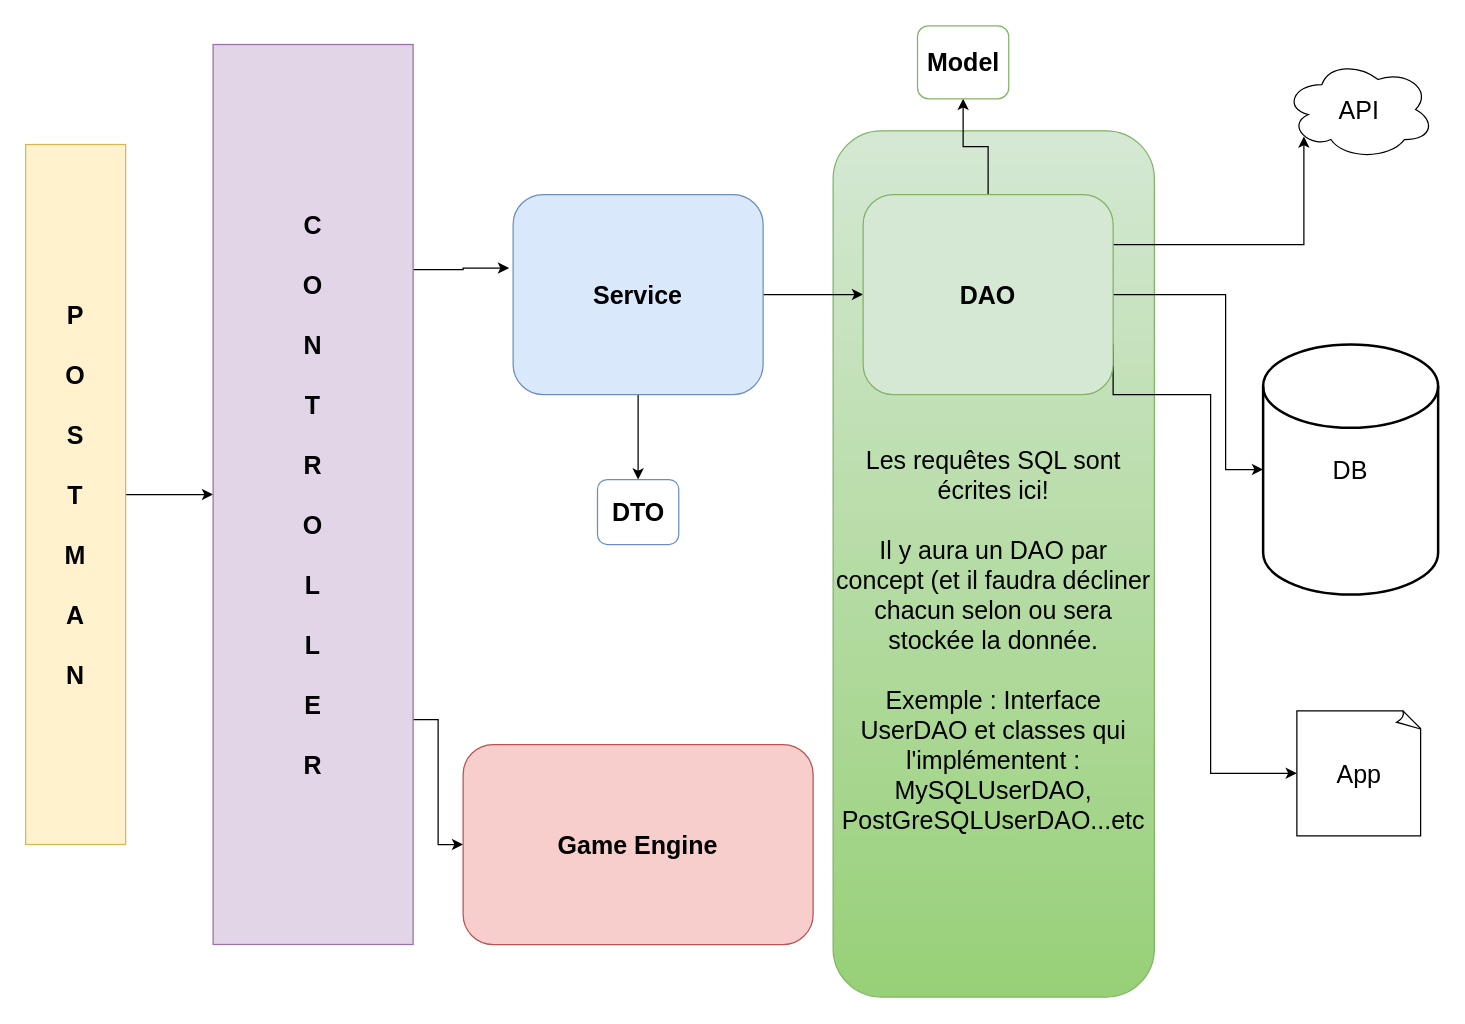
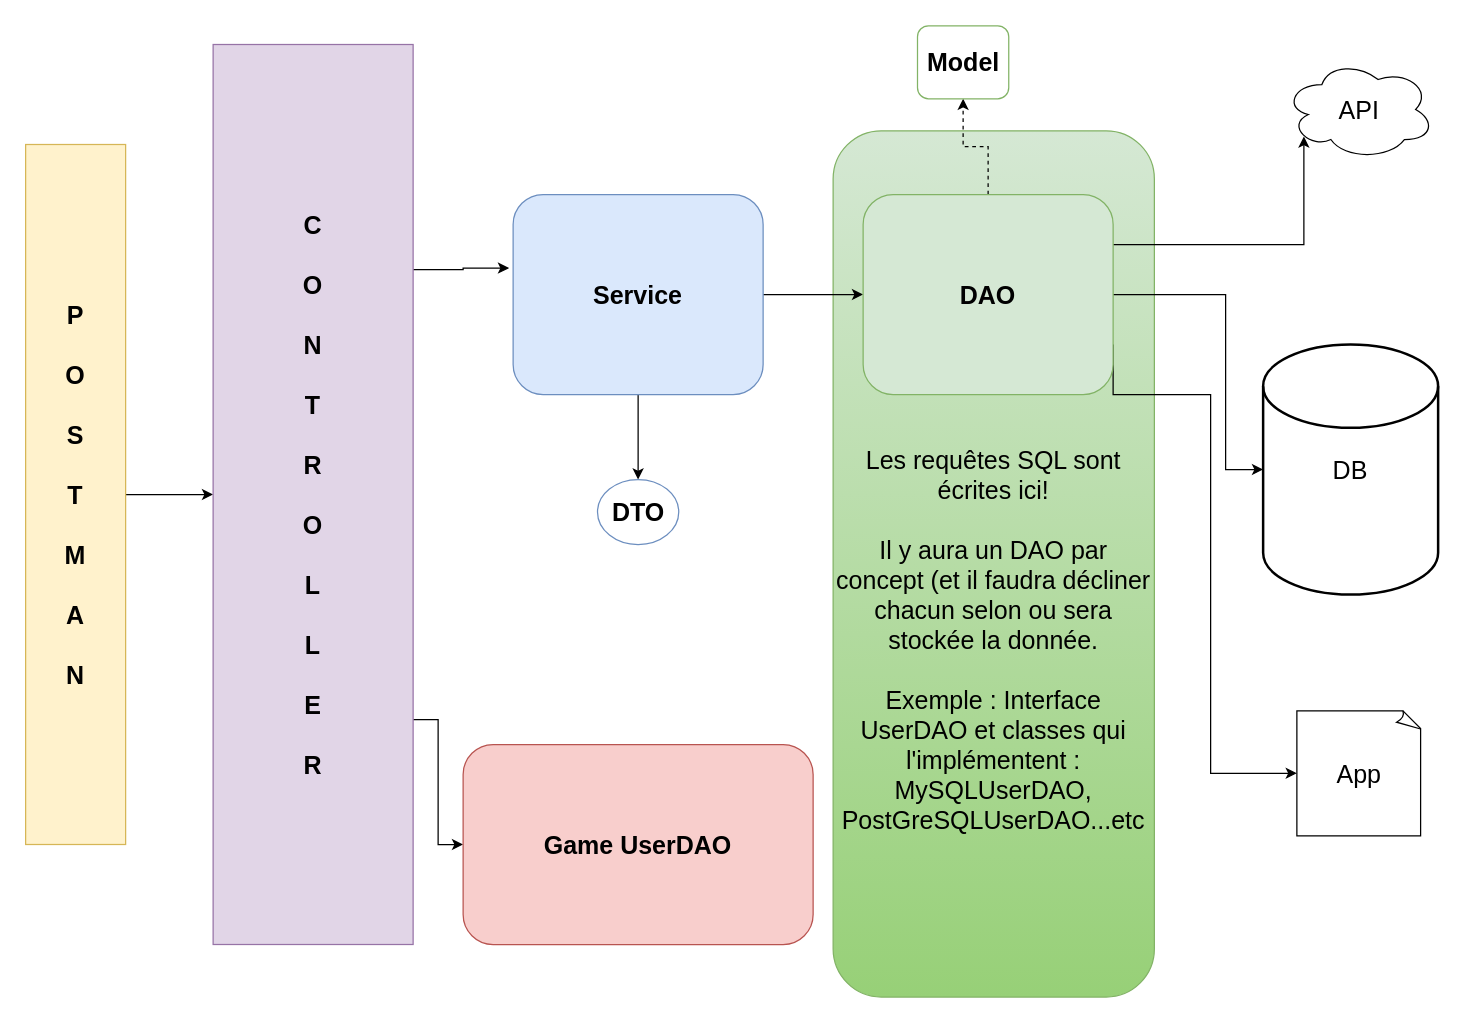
edge "DAO" -> "Model": style solid -> dashed
node "DTO": shape rounded rectangle -> ellipse
node "Game Engine": label "Game Engine" -> "Game UserDAO"
